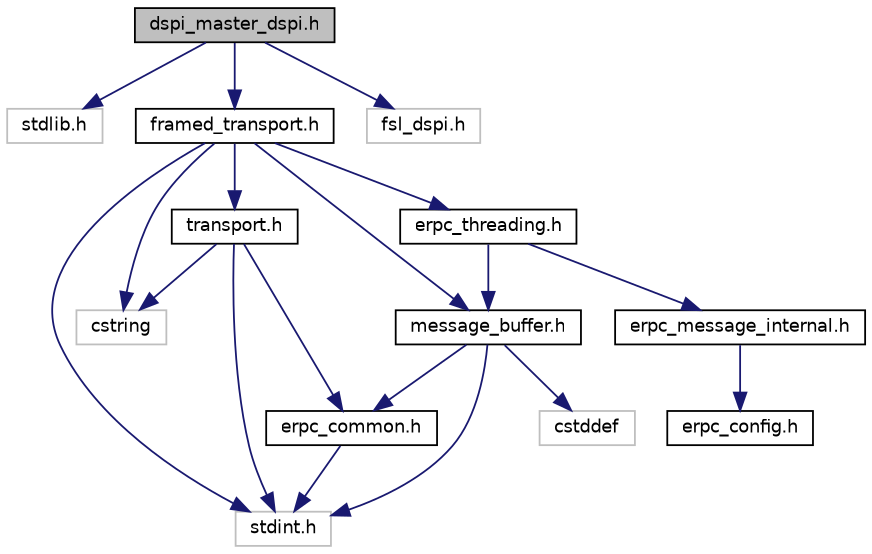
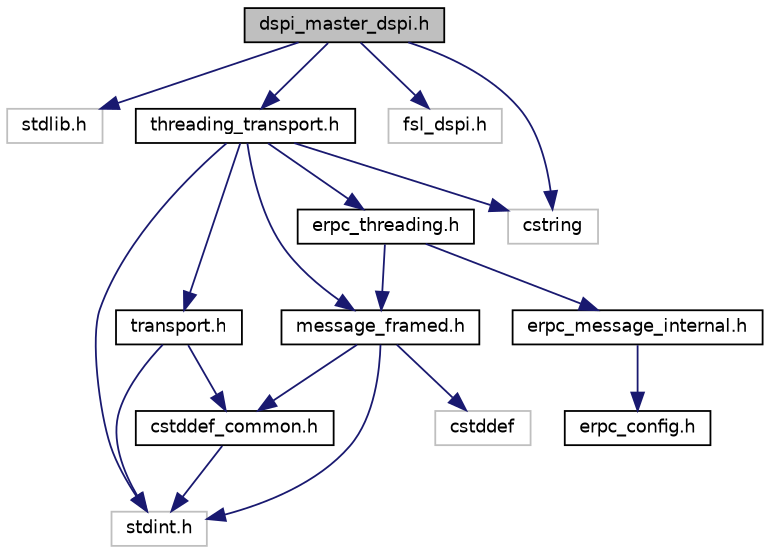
node "framed_transport.h": label "framed_transport.h" -> "threading_transport.h"
edge "transport.h" -> "cstring": now "dspi_master_dspi.h" -> "cstring"
node "message_buffer.h": label "message_buffer.h" -> "message_framed.h"
node "erpc_common.h": label "erpc_common.h" -> "cstddef_common.h"
